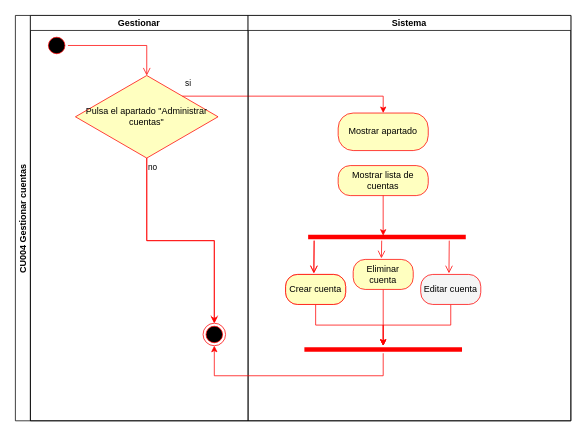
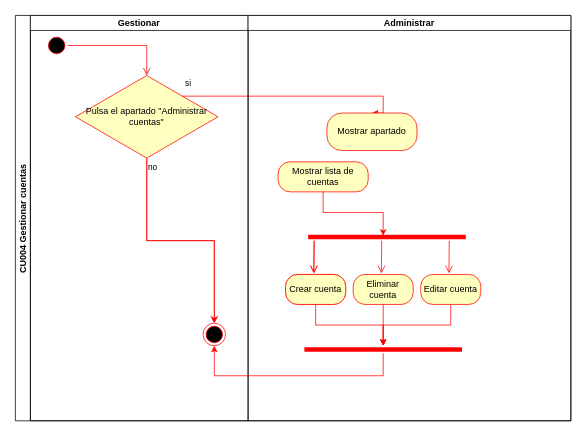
node "Sistema": label "Sistema" -> "Administrar"
node "Mostrar apartado": moved (383, 132) -> (372, 132)
node "Mostrar lista de cuentas": moved (383, 180) -> (323, 177)
node "Eliminar cuenta": moved (383, 274) -> (383, 289)
node "Editar cuenta": fillcolor #f5f5f5 -> #ffffc0
